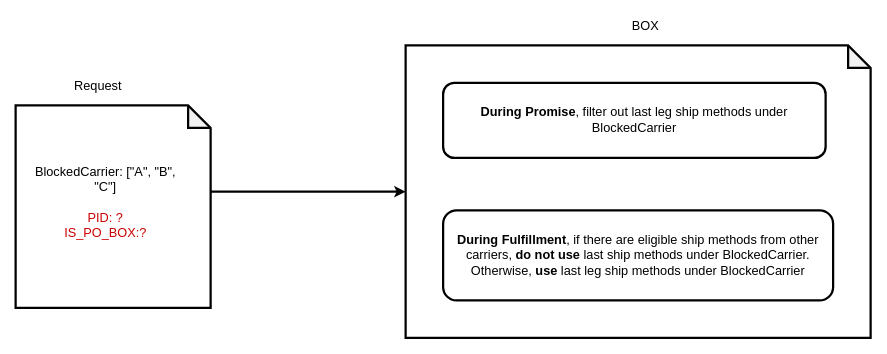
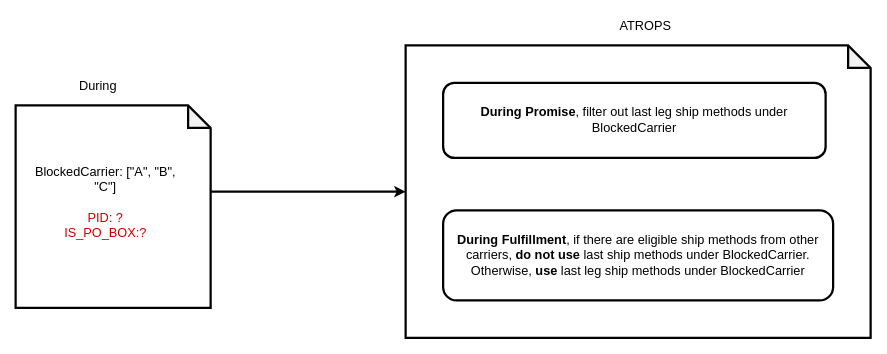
node "BOX": label "BOX" -> "ATROPS"
node "Request": label "Request" -> "During"
